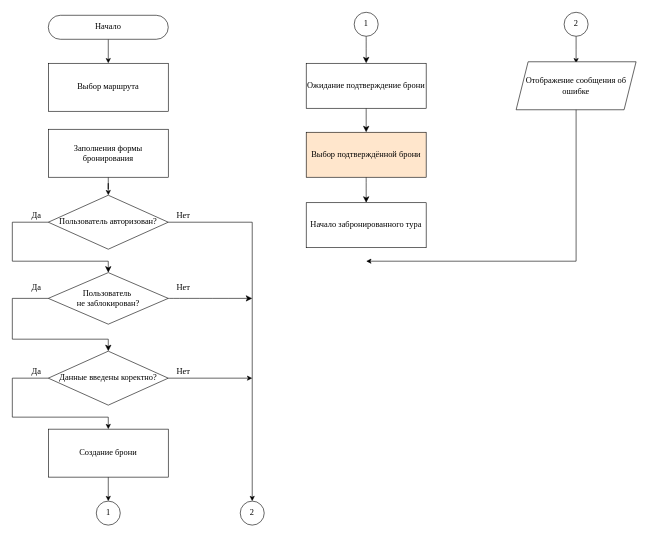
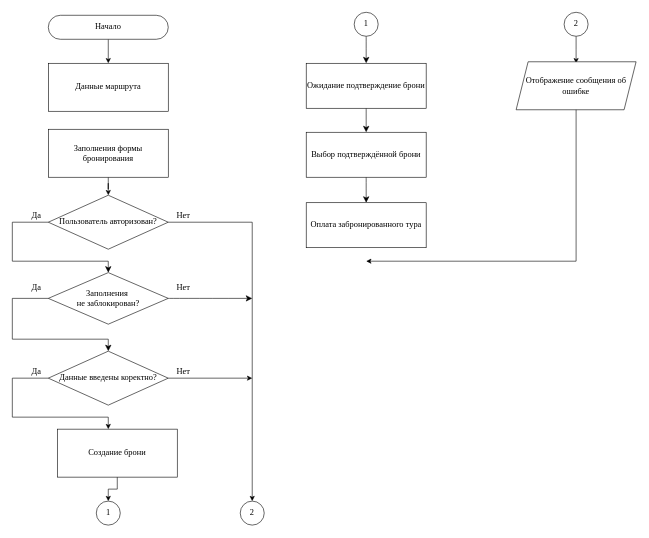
node "Выбор маршрута": label "Выбор маршрута" -> "Данные маршрута"
node "Выбор подтверждённой брони": fillcolor #ffe6cc -> #ffffff
node "Начало забронированного тура": label "Начало забронированного тура" -> "Оплата забронированного тура"
node "Пользователь не заблокирован?": label "Пользователь не заблокирован?" -> "Заполнения не заблокирован?"
node "Создание брони": moved (108, 453) -> (117, 453)
